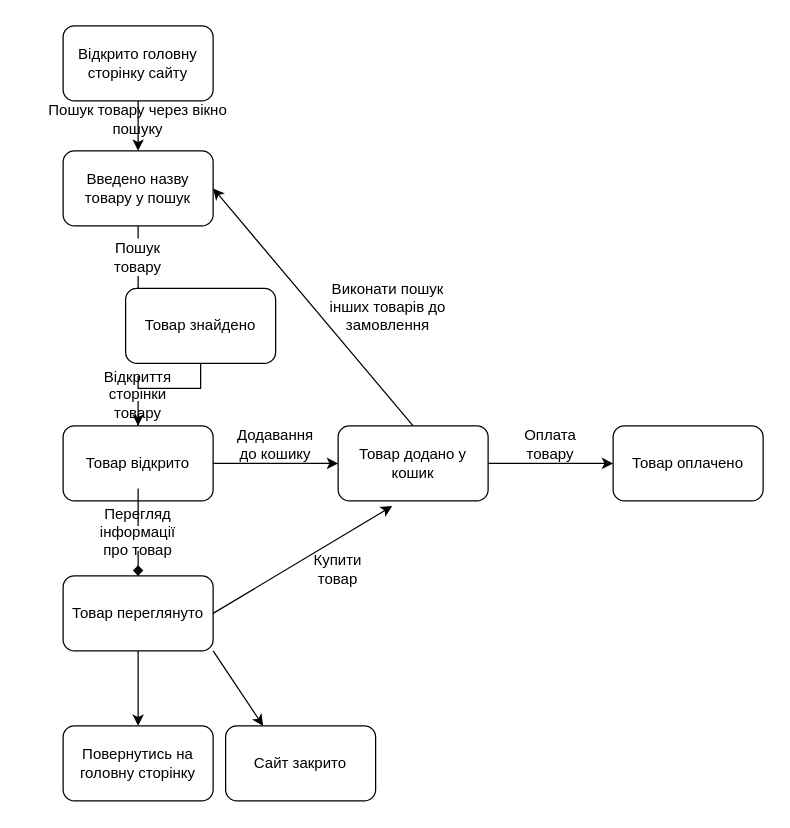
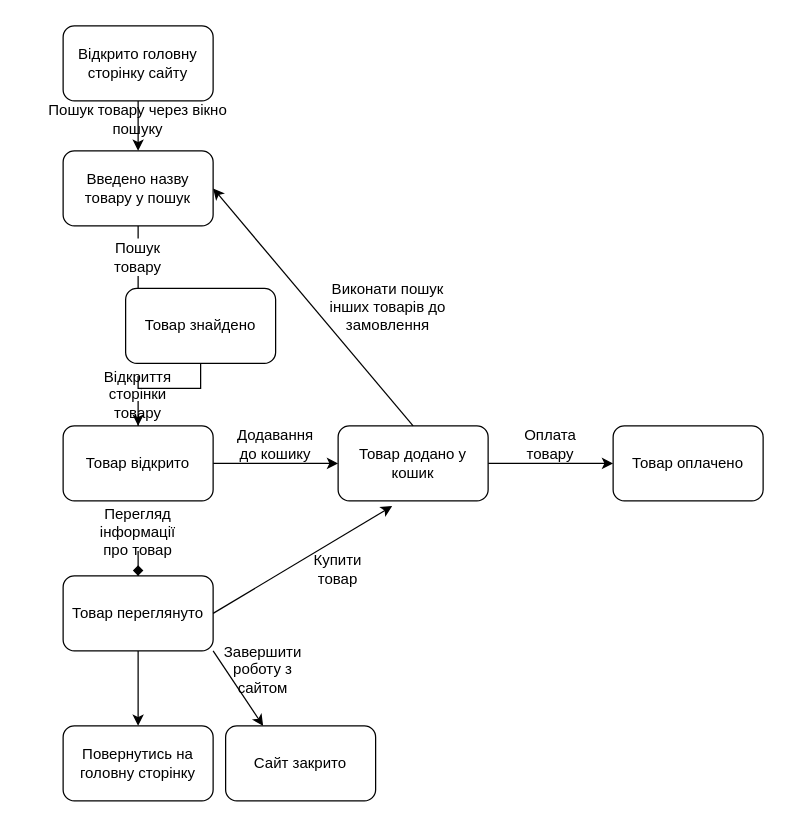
edge "Товар відкрито" -- "Перегляд інформації про товар": removed
node "Завершити роботу з сайтом": added
